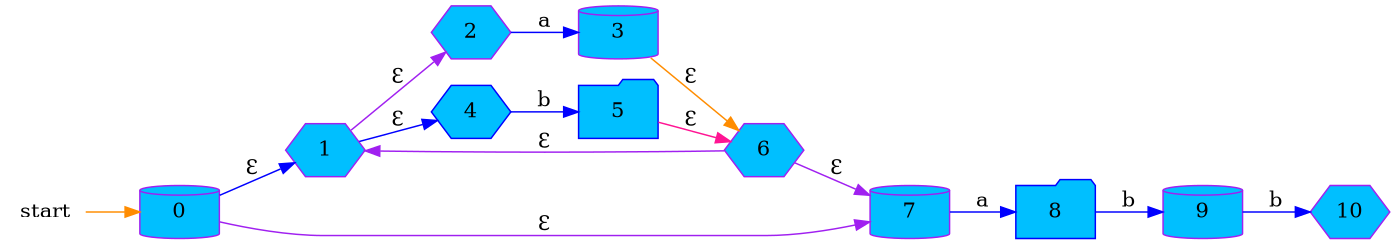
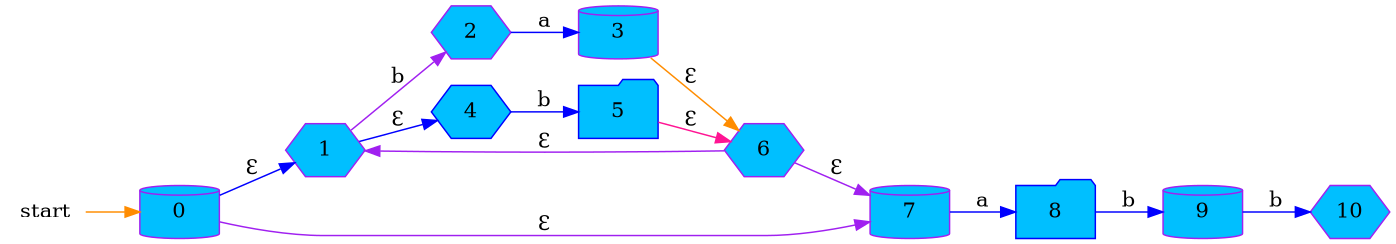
edge "1" -> "2": label "ℇ" -> "b"
